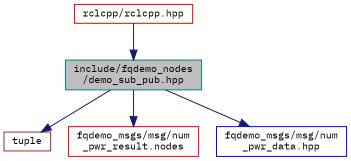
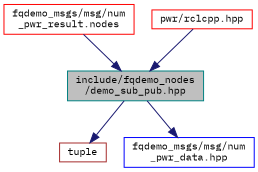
node "rclcpp/rclcpp.hpp": label "rclcpp/rclcpp.hpp" -> "pwr/rclcpp.hpp"
edge "include/fqdemo_nodes /demo_sub_pub.hpp" -> "fqdemo_msgs/msg/num _pwr_result.nodes": reversed
